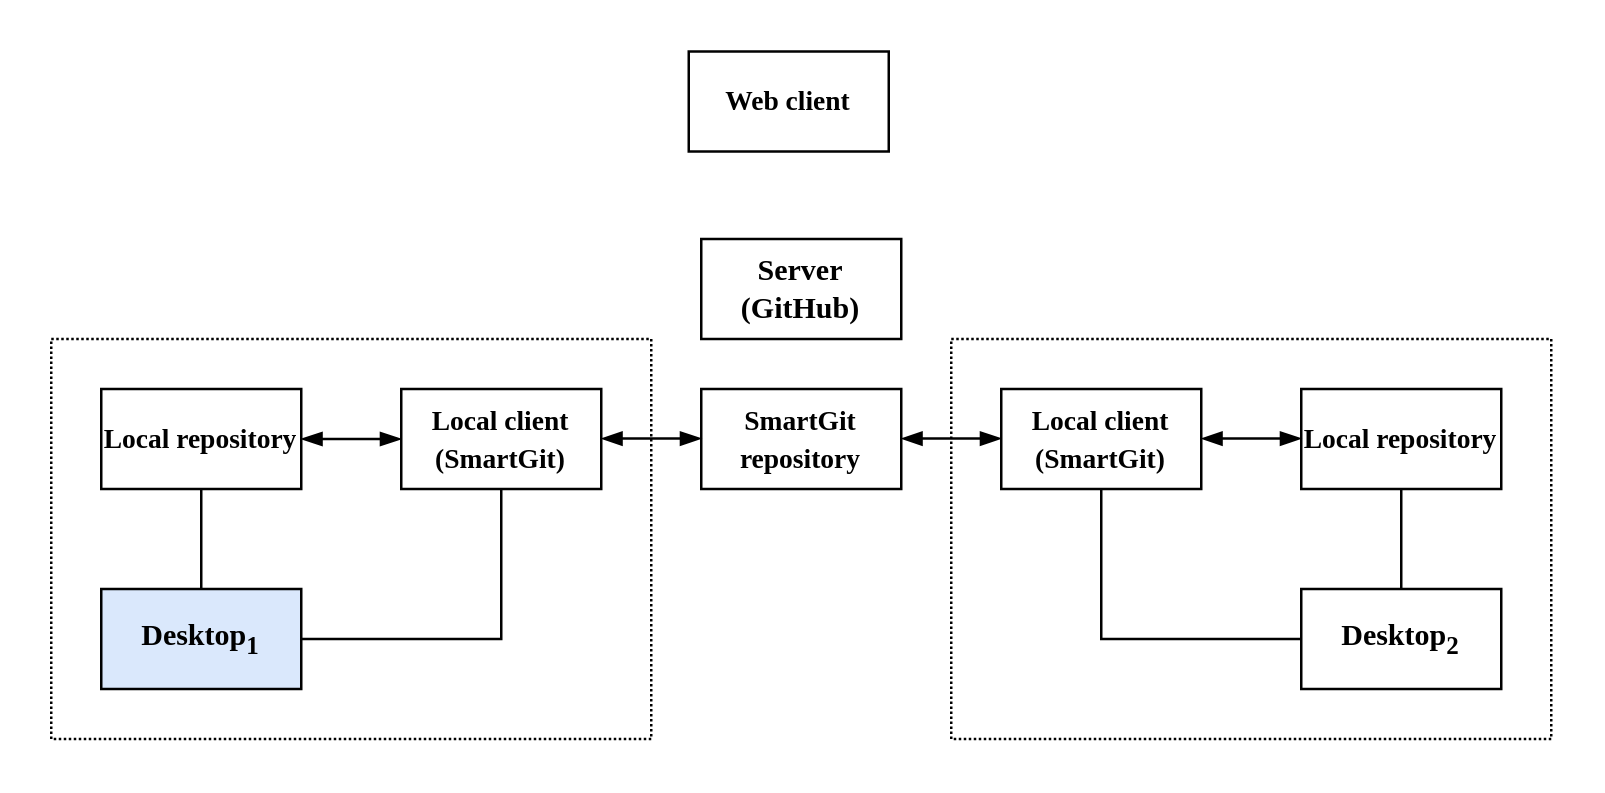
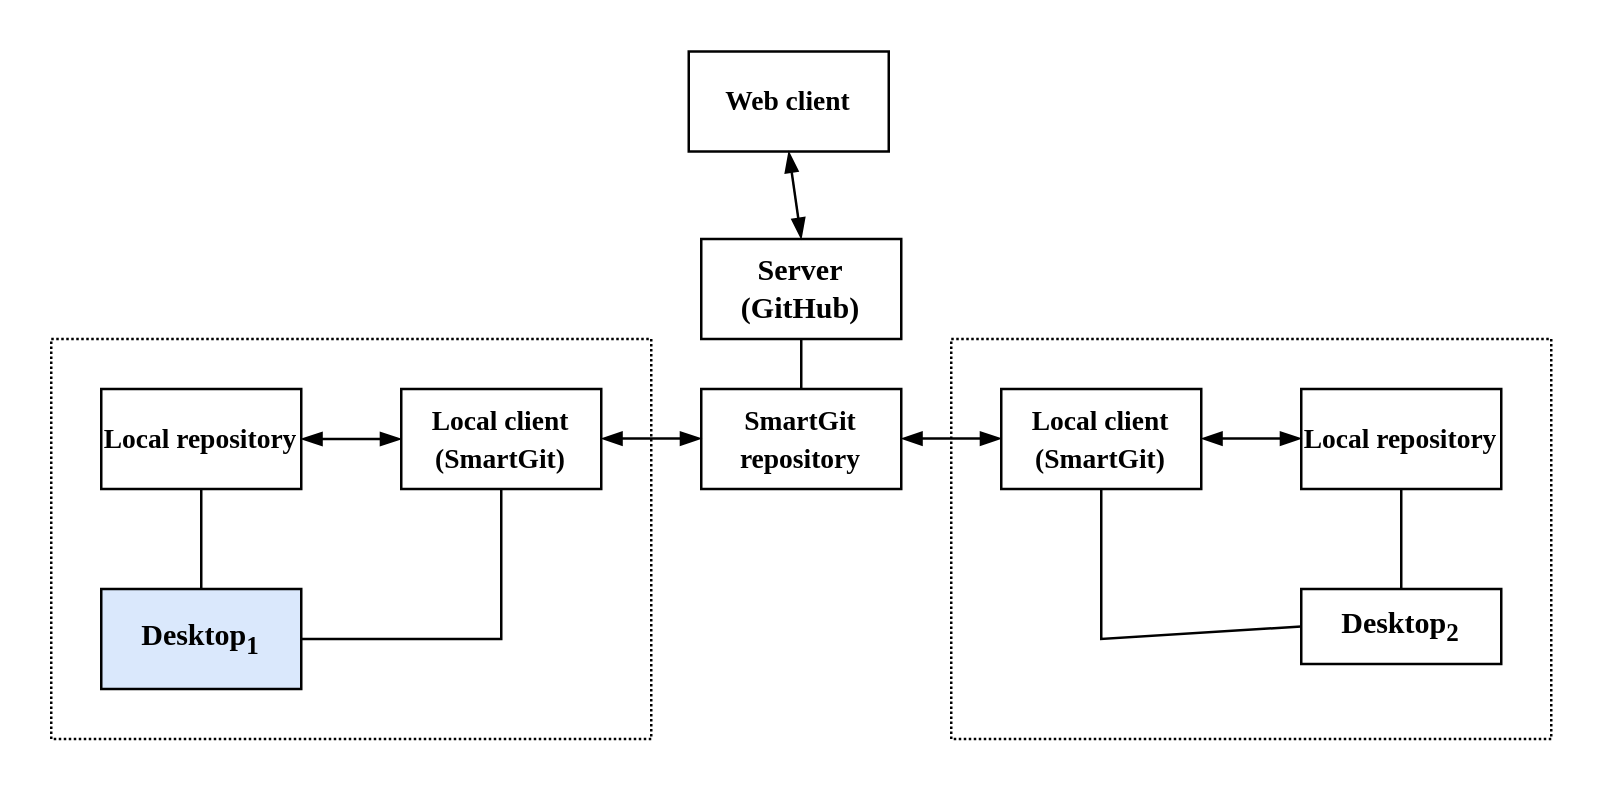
edge "Web client" -- "Server (GitHub)": added
edge "Server (GitHub)" -- "SmartGit repository": added
node "Desktop2": size 200x100 -> 200x75
